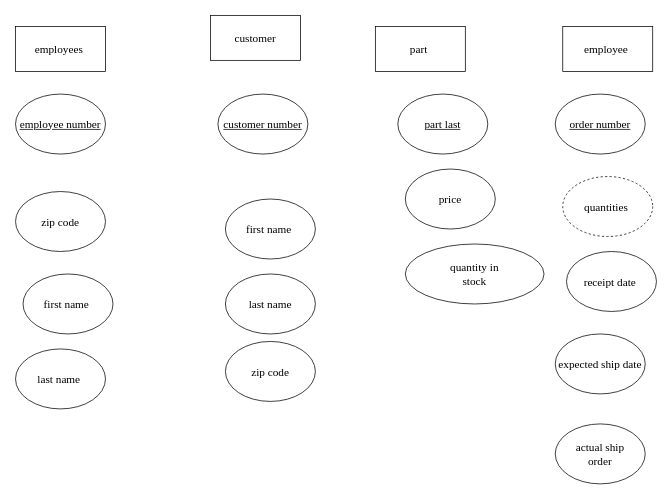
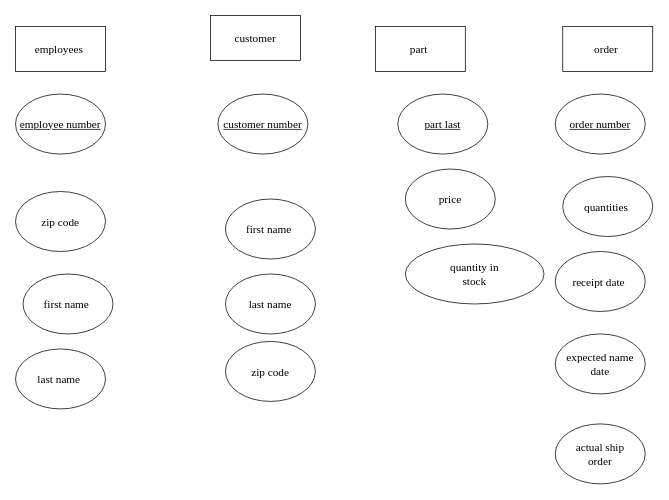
node "employee": label "employee" -> "order"
node "quantities": style dashed -> solid
node "receipt date": moved (612, 282) -> (600, 282)
node "expected ship date": label "expected ship date" -> "expected name date"
